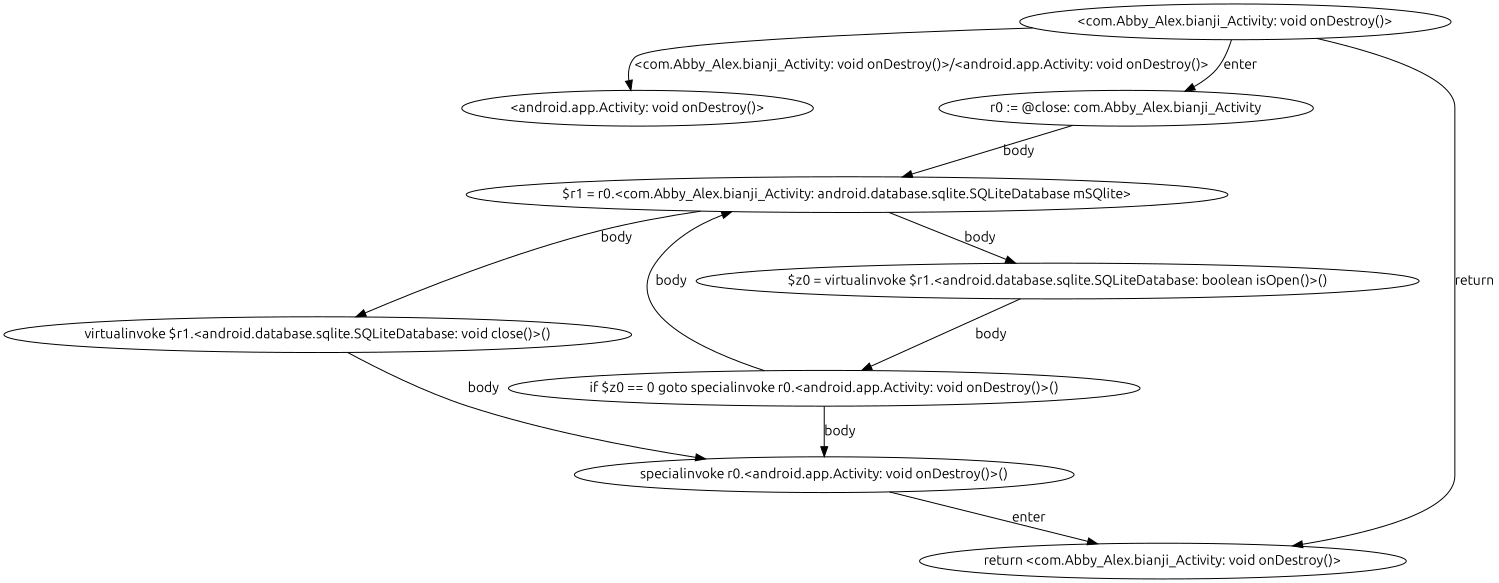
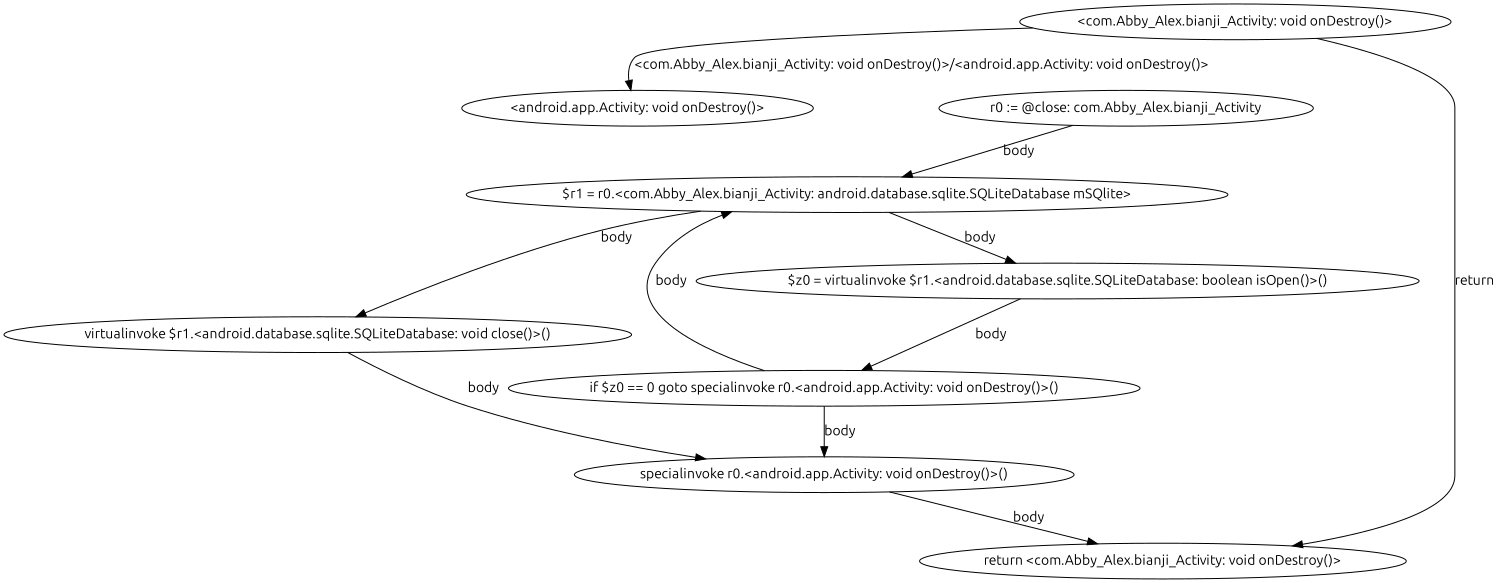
edge "<com.Abby_Alex.bianji_Activity: void onDestroy()>" -> "r0 := @close: com.Abby_Alex.bianji_Activity": removed, label "enter"
edge "specialinvoke r0.<android.app.Activity: void onDestroy()>()" -> "return <com.Abby_Alex.bianji_Activity: void onDestroy()>": label "enter" -> "body"
